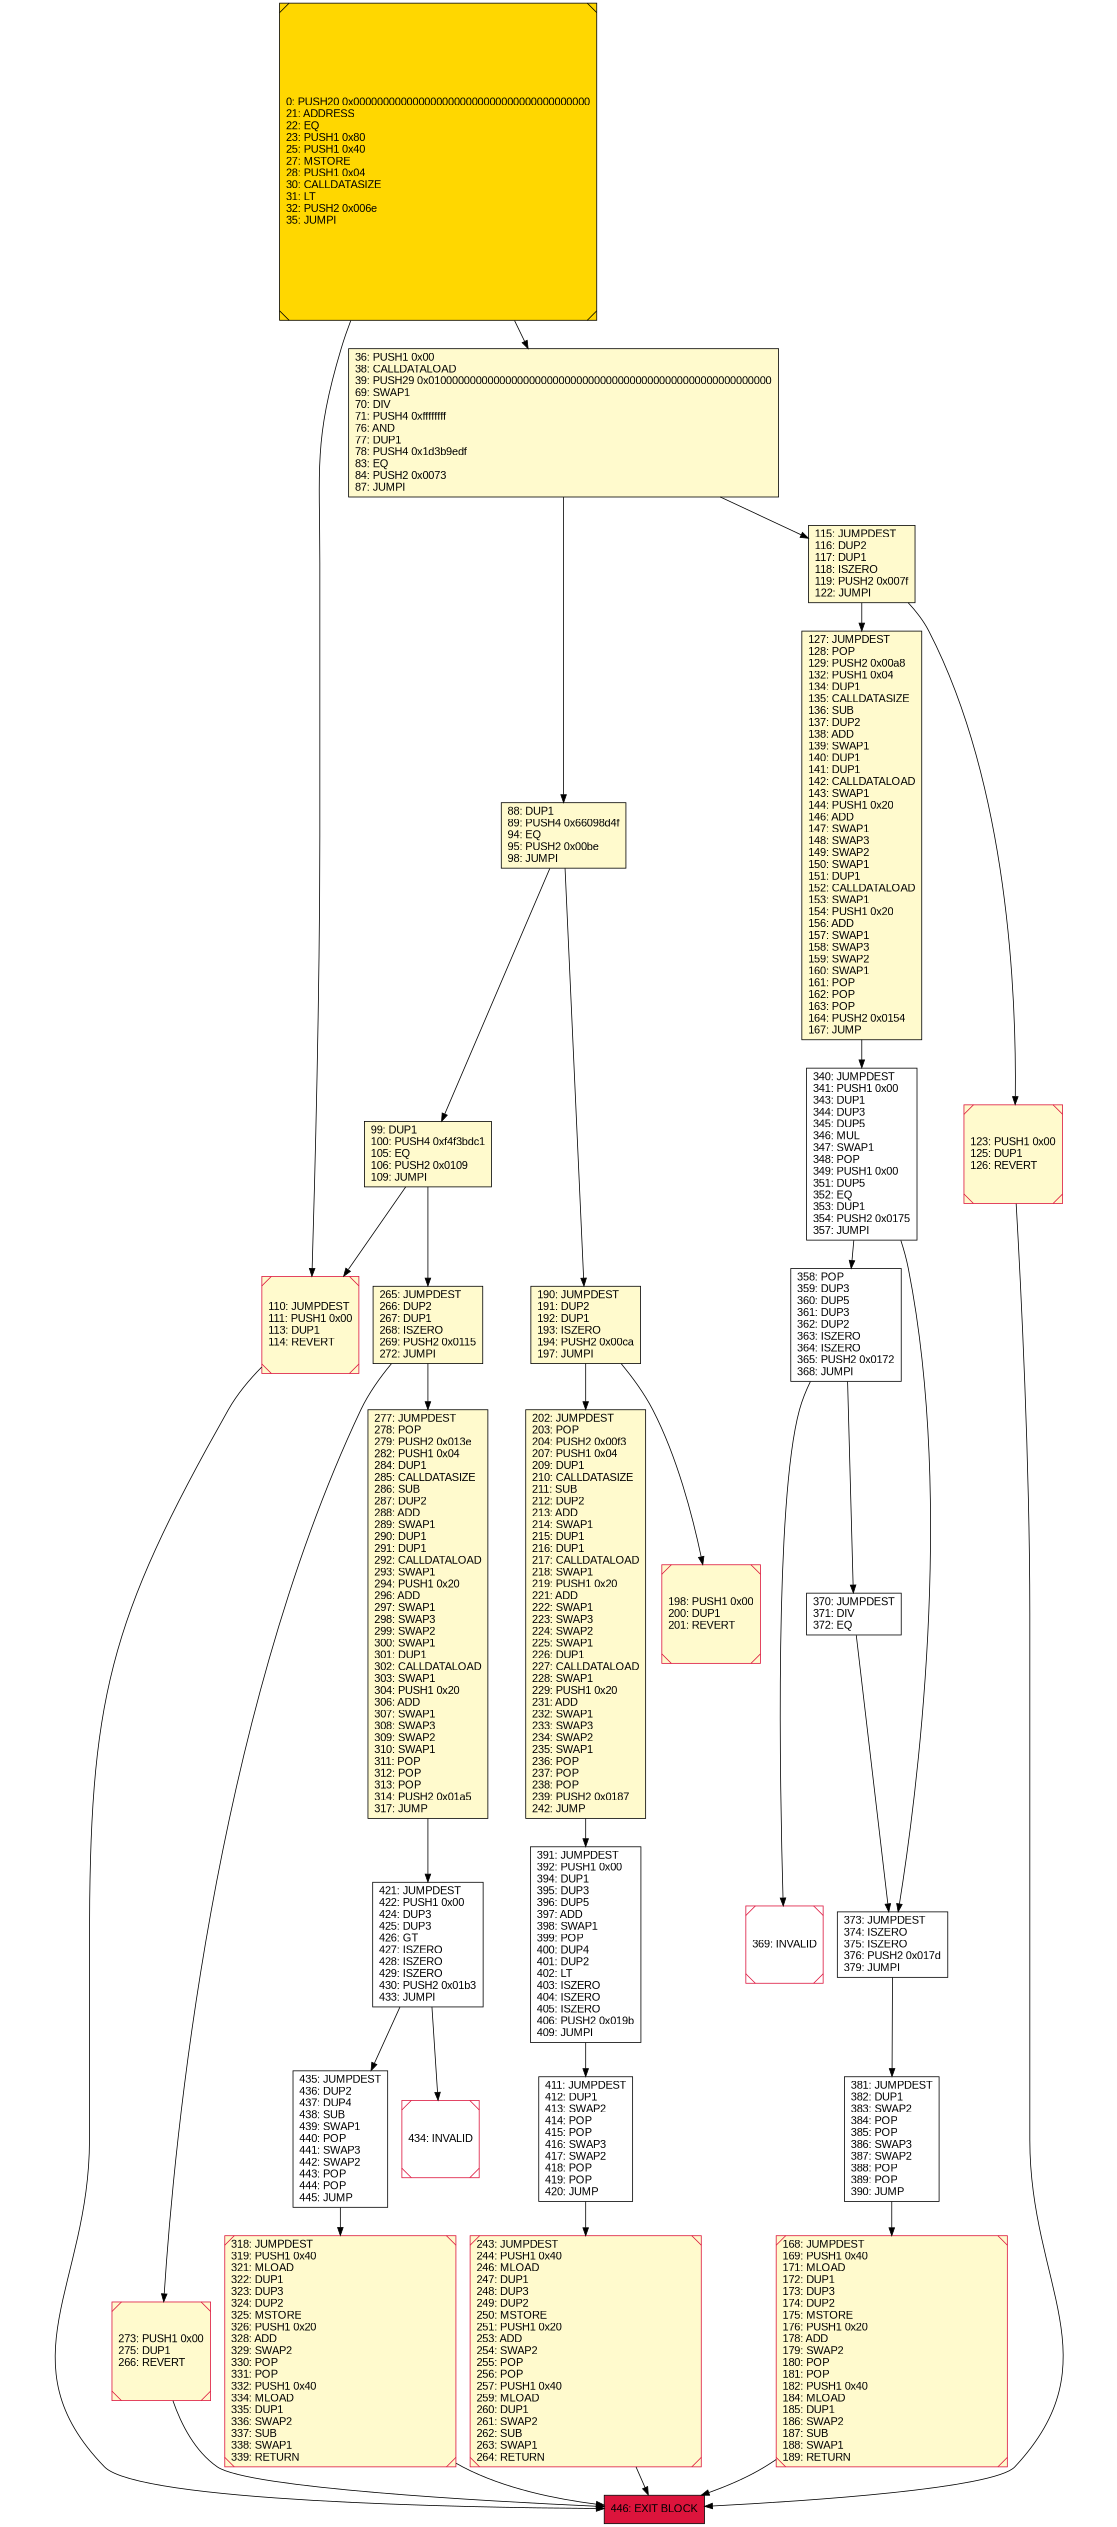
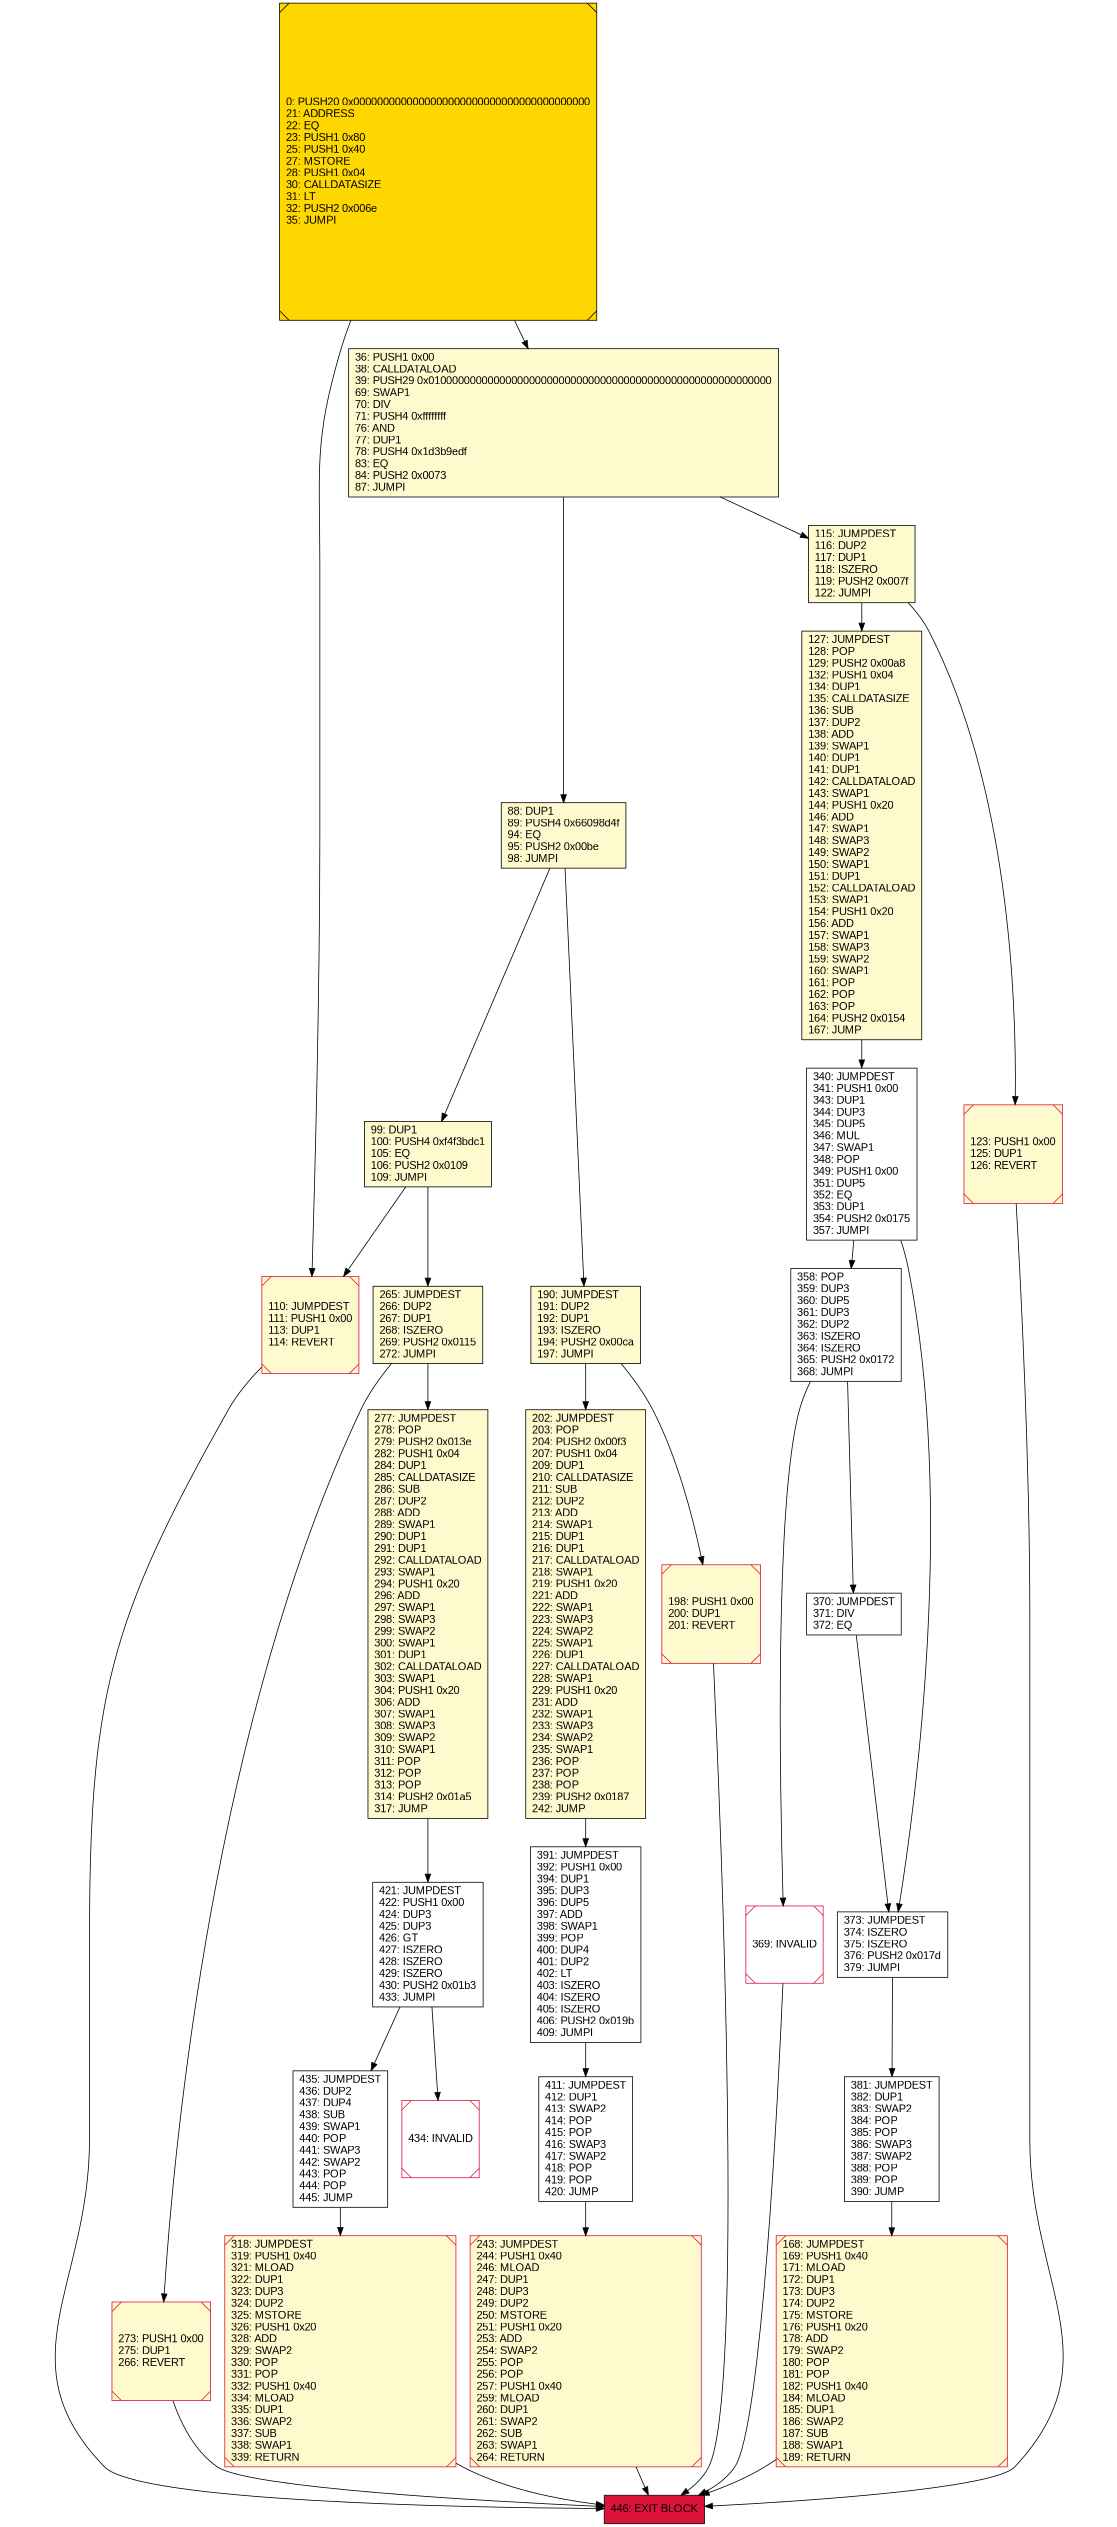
edge "198: PUSH1 0x00 200: DUP1 201: REVERT" -> "446: EXIT BLOCK": added
edge "369: INVALID" -> "446: EXIT BLOCK": added
